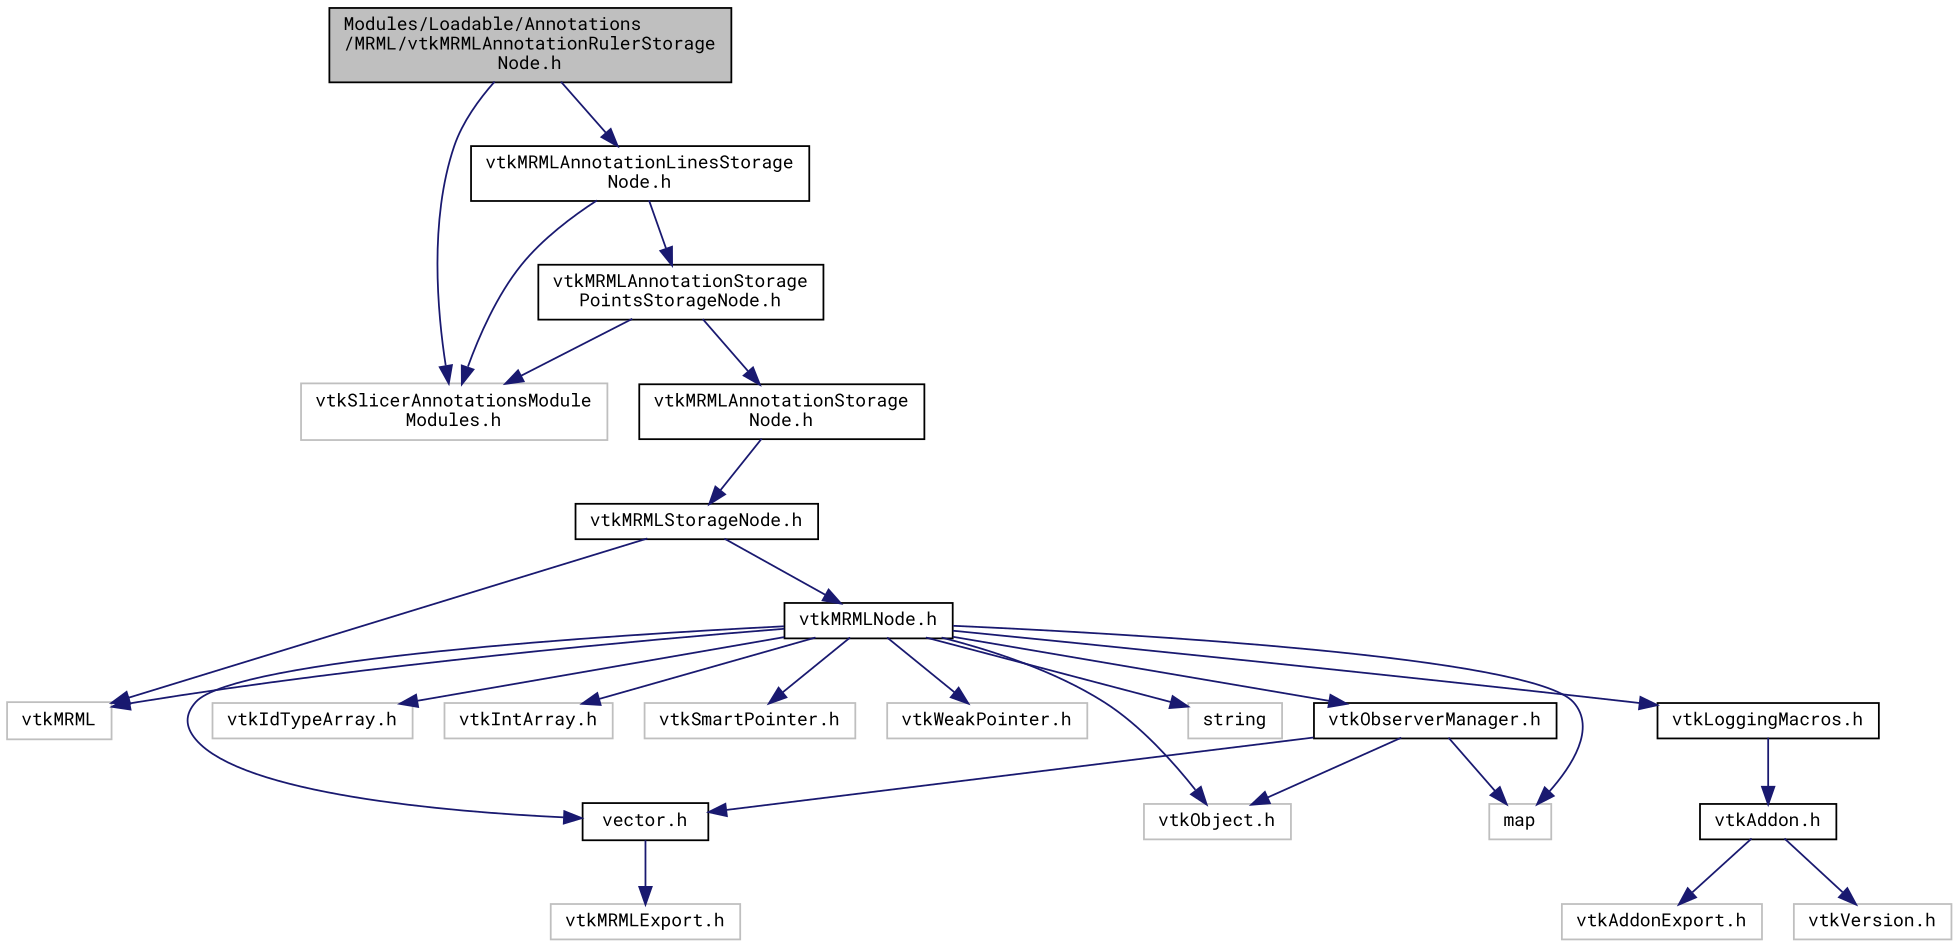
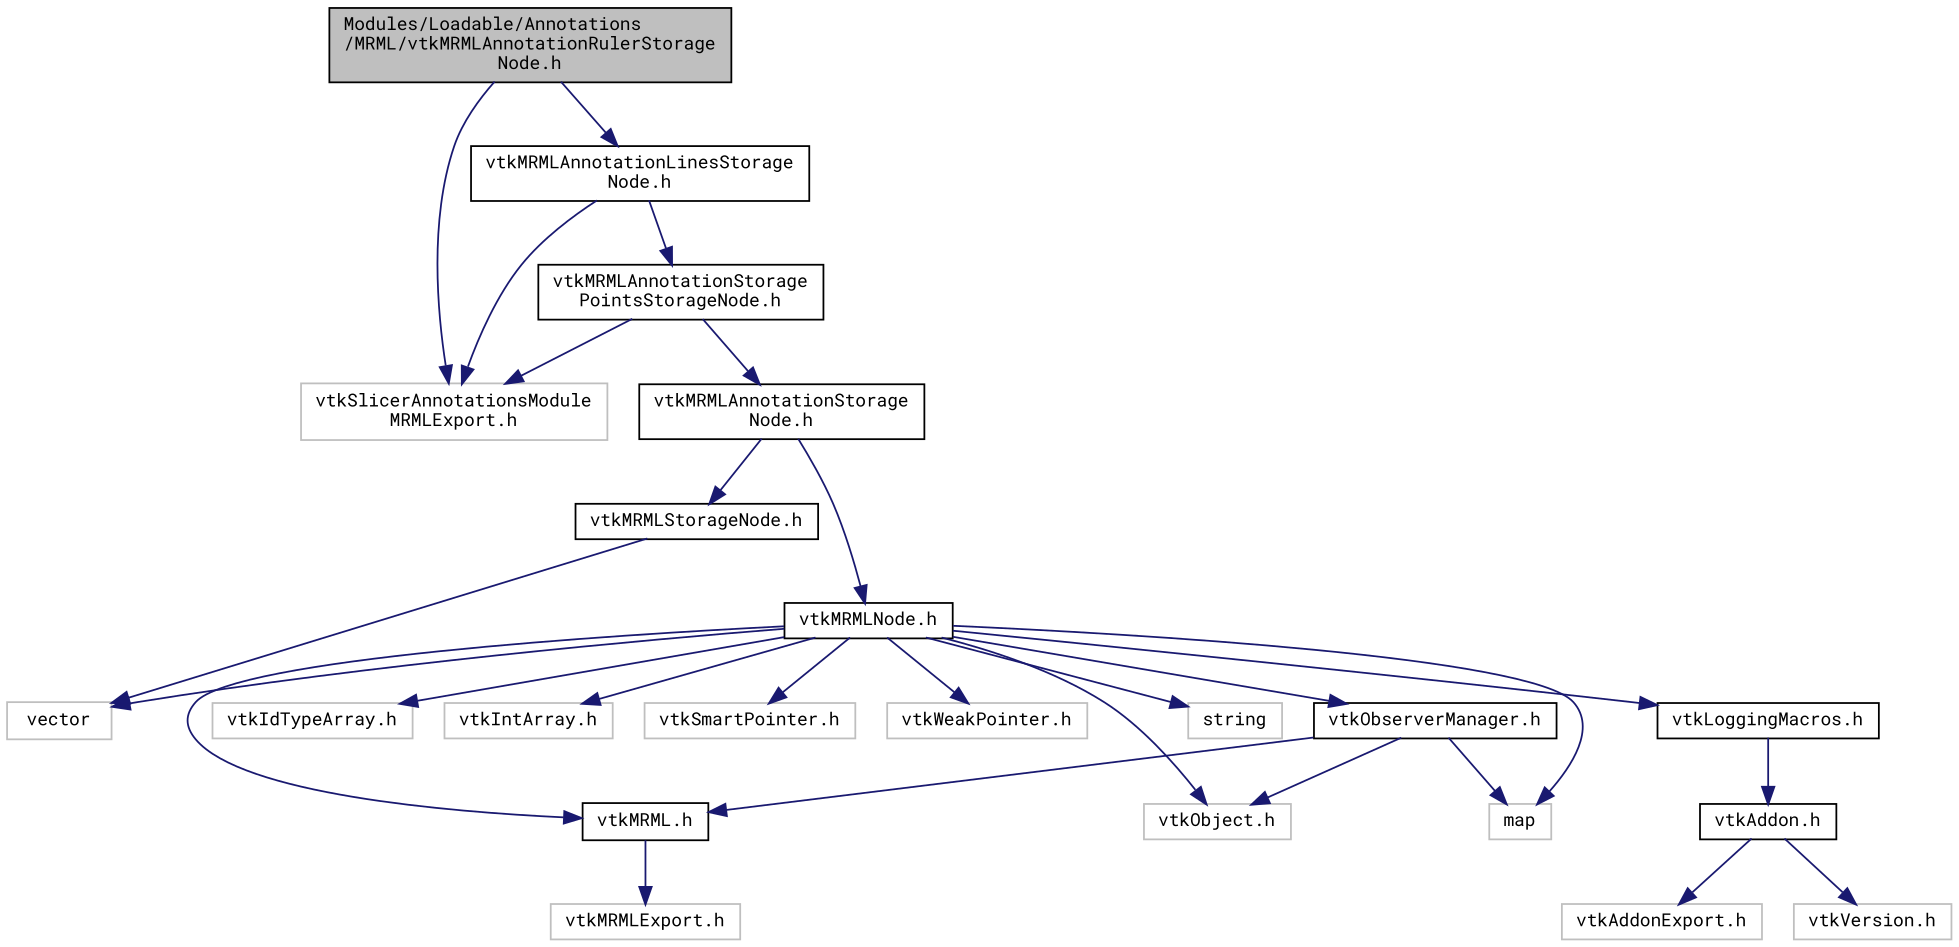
node "vtkSlicerAnnotationsModule Modules.h": label "vtkSlicerAnnotationsModule Modules.h" -> "vtkSlicerAnnotationsModule MRMLExport.h"
edge "vtkMRMLStorageNode.h" -> "vtkMRMLNode.h": now "vtkMRMLAnnotationStorage Node.h" -> "vtkMRMLNode.h"
node "vtkMRML": label "vtkMRML" -> "vector"
node "vector.h": label "vector.h" -> "vtkMRML.h"
